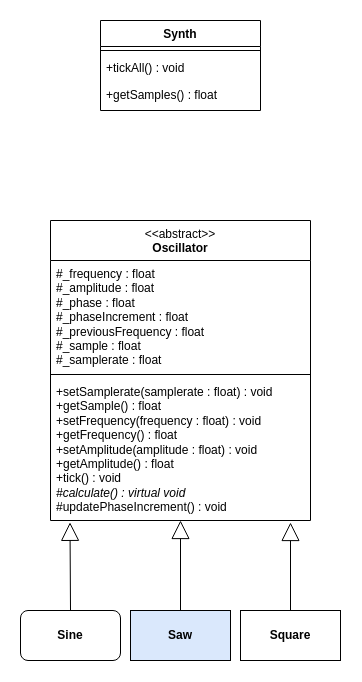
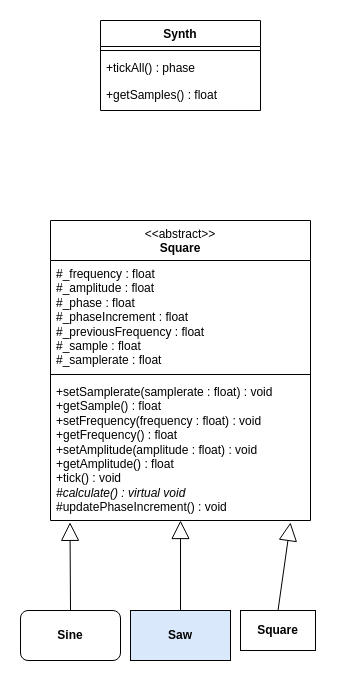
node "+tickAll() : void": label "+tickAll() : void" -> "+tickAll() : phase"
node "<<abstract>> Oscillator": label "<<abstract>> Oscillator" -> "<<abstract>> Square"
node "Square": size 100x50 -> 75x40
